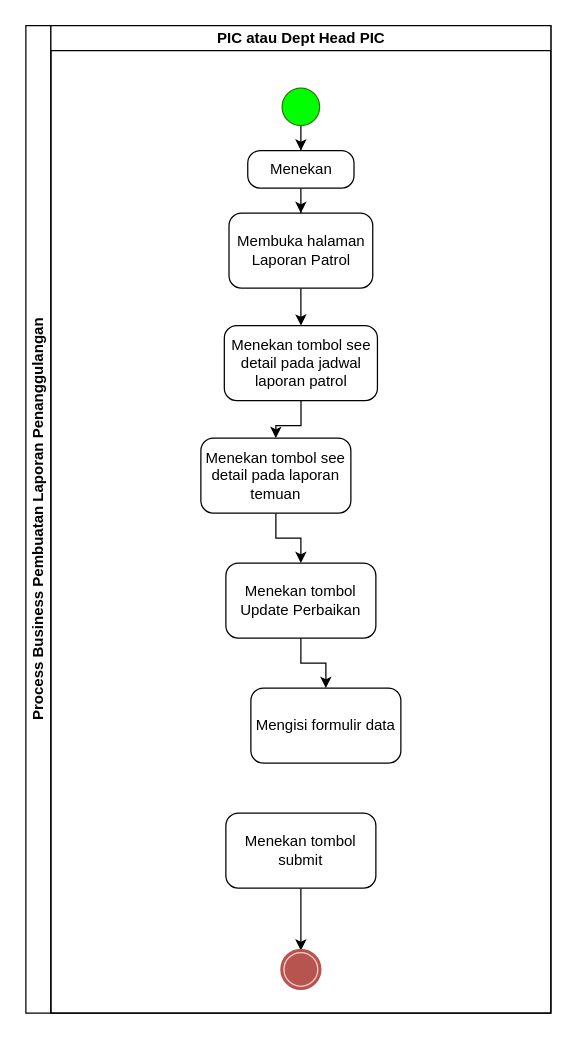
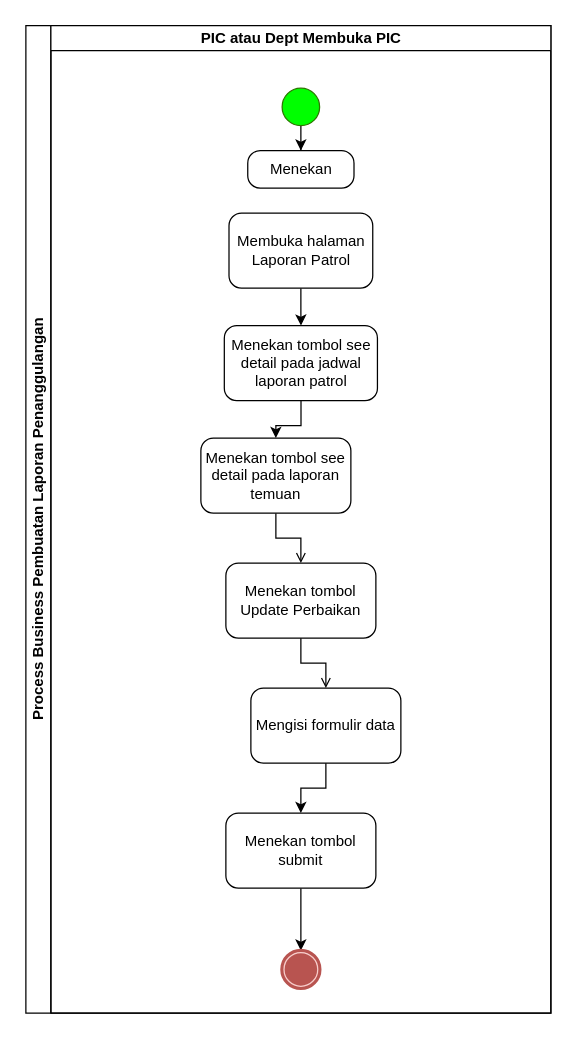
node "PIC atau Dept Head PIC": label "PIC atau Dept Head PIC" -> "PIC atau Dept Membuka PIC"
edge "Menekan" -> "Membuka halaman Laporan Patrol": removed
edge "Menekan tombol see detail pada laporan temuan" -> "Menekan tombol Update Perbaikan": arrowhead classic -> open
edge "Menekan tombol Update Perbaikan" -> "Mengisi formulir data": arrowhead classic -> open
edge "Mengisi formulir data" -> "Menekan tombol submit": added
